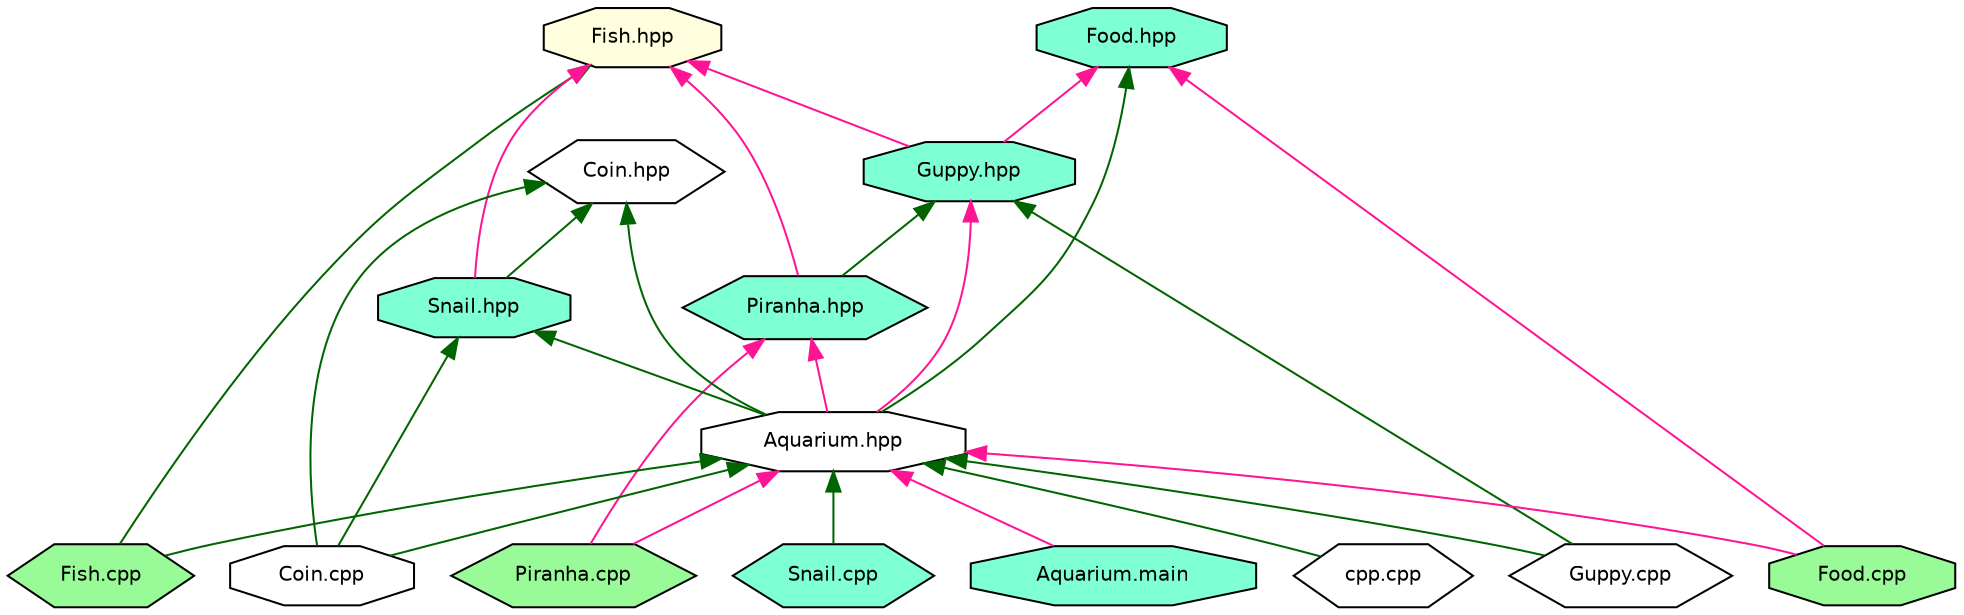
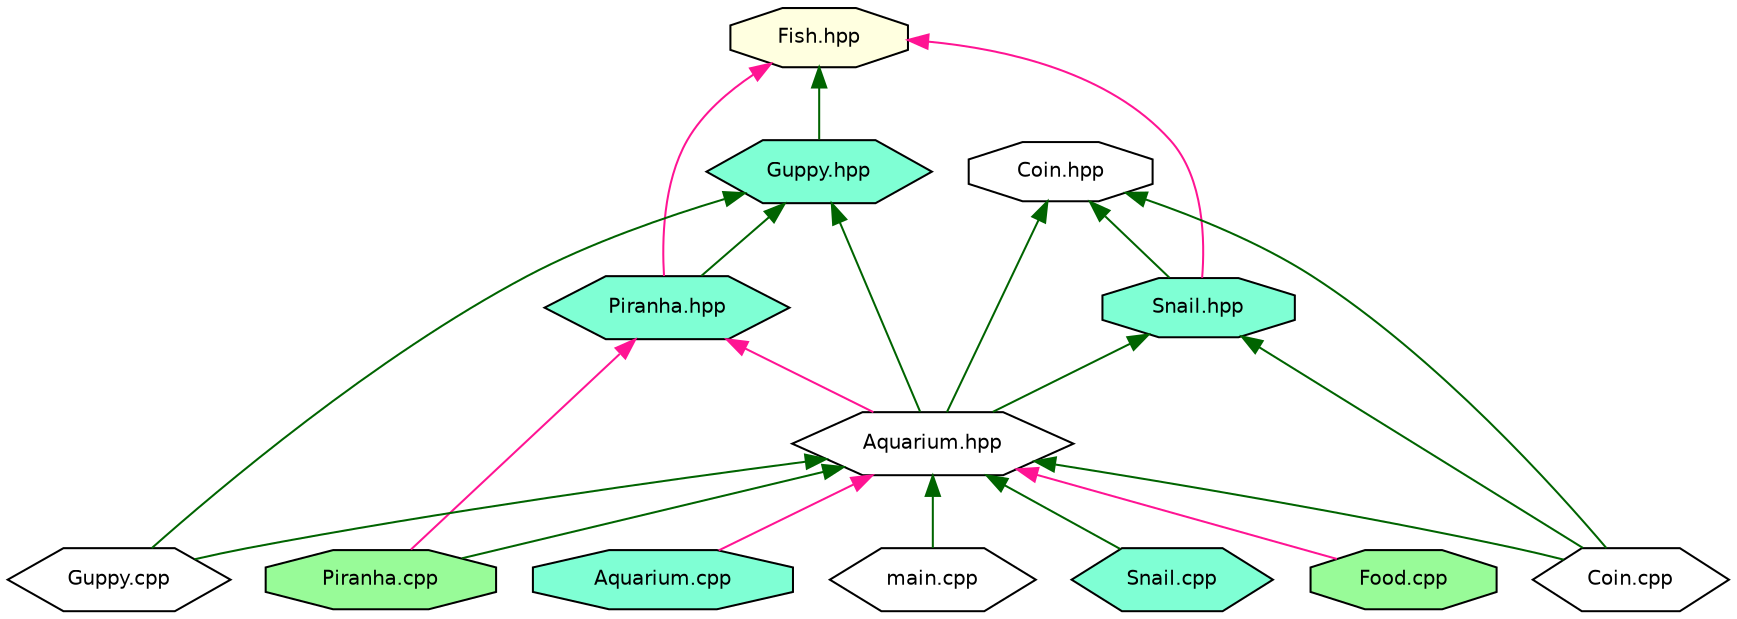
node "Food.hpp": removed
edge "Guppy.hpp" -> "Fish.hpp": color deeppink -> darkgreen
node "Coin.hpp": shape hexagon -> octagon
node "Guppy.hpp": shape octagon -> hexagon
edge "Aquarium.hpp" -> "Guppy.hpp": color deeppink -> darkgreen
node "Aquarium.hpp": shape octagon -> hexagon
edge "Piranha.cpp" -> "Aquarium.hpp": color deeppink -> darkgreen
node "Fish.cpp": removed
node "Coin.cpp": shape octagon -> hexagon
node "Piranha.cpp": shape hexagon -> octagon
node "Aquarium.main": label "Aquarium.main" -> "Aquarium.cpp"
node "cpp.cpp": label "cpp.cpp" -> "main.cpp"
